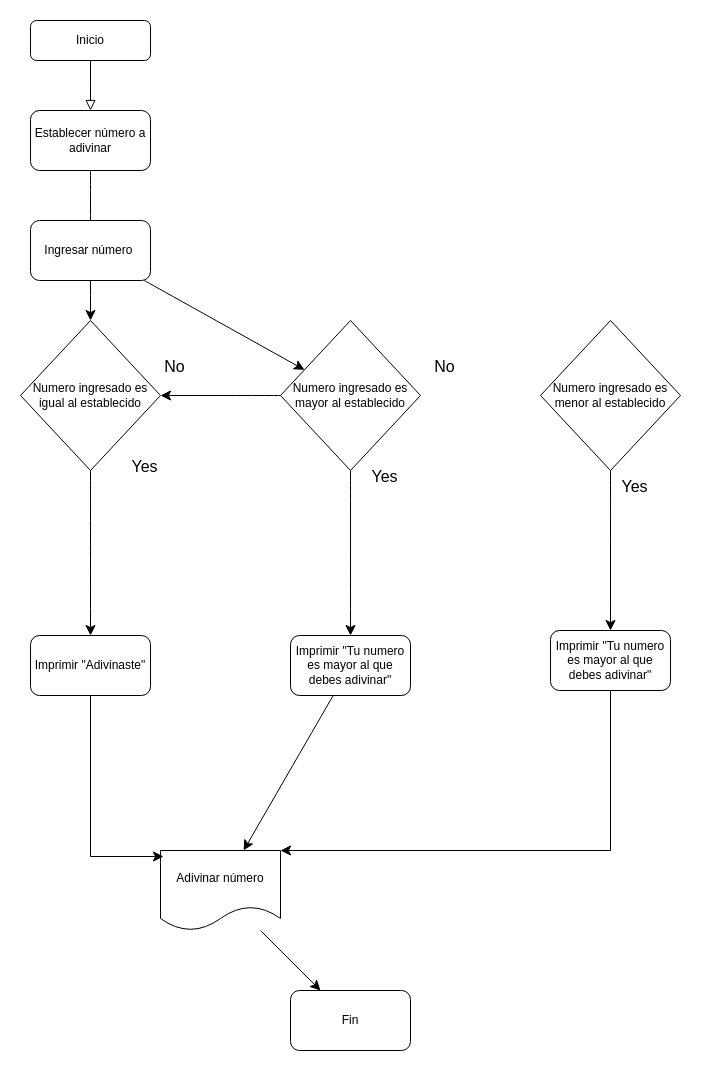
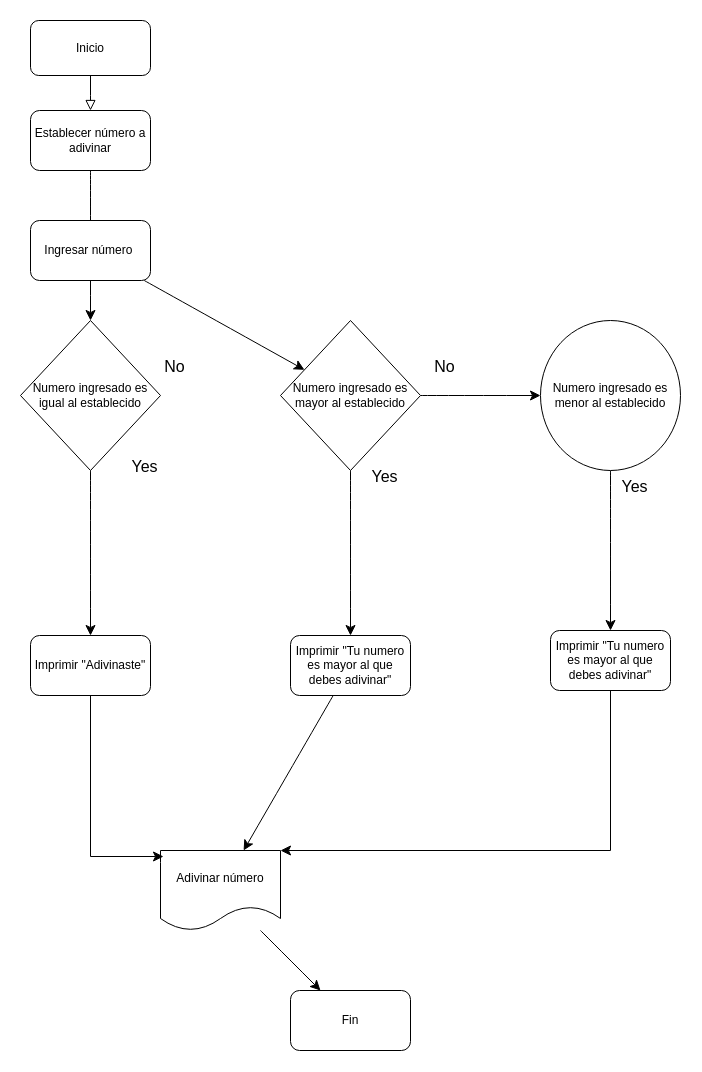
node "Inicio": size 120x40 -> 120x55
edge "Numero ingresado es mayor al establecido" -> "Numero ingresado es igual al establecido": now "Numero ingresado es mayor al establecido" -> "Numero ingresado es menor al establecido"
node "Numero ingresado es menor al establecido": shape diamond -> ellipse
